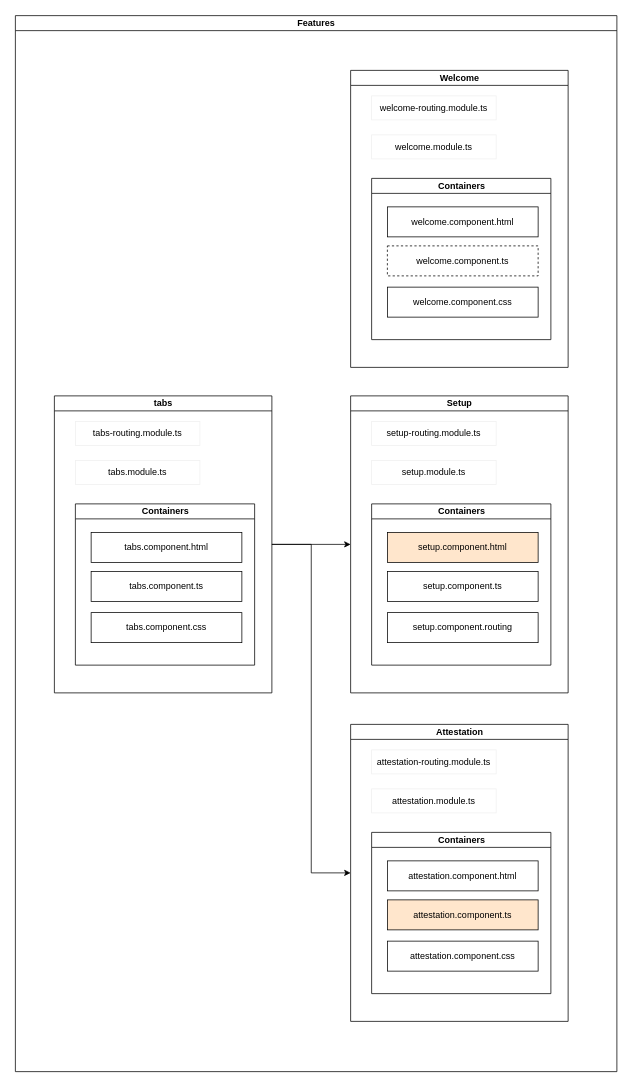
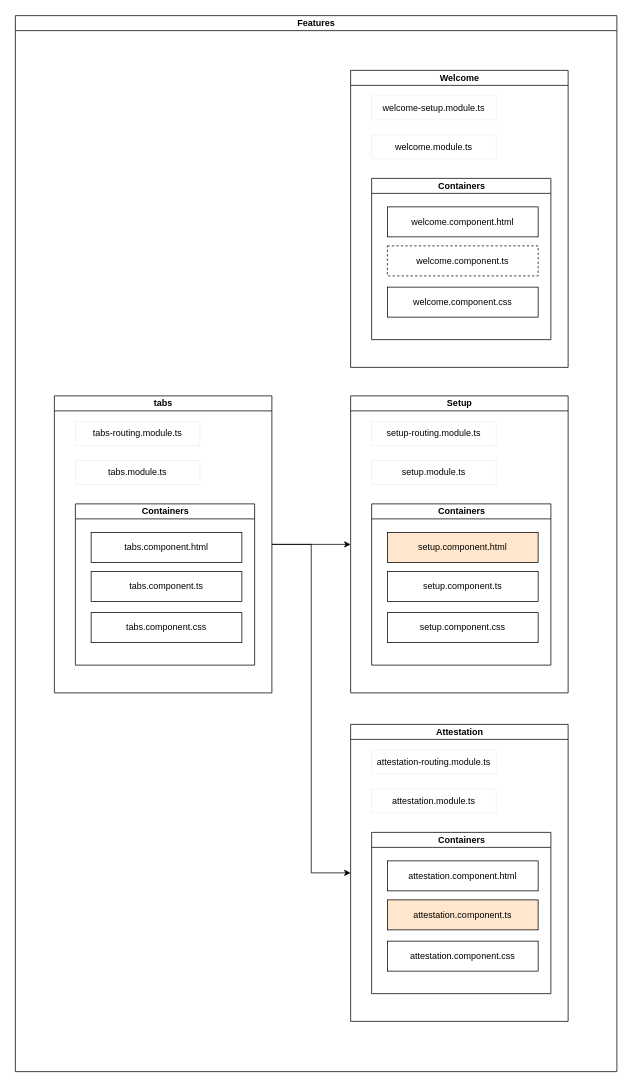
node "welcome-routing.module.ts": label "welcome-routing.module.ts" -> "welcome-setup.module.ts"
node "setup.component.routing": label "setup.component.routing" -> "setup.component.css"
